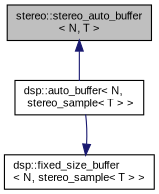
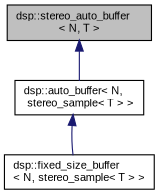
node "stereo::stereo_auto_buffer < N, T >": label "stereo::stereo_auto_buffer < N, T >" -> "dsp::stereo_auto_buffer < N, T >"
edge "dsp::auto_buffer< N, stereo_sample< T > >" -> "dsp::fixed_size_buffer < N, stereo_sample< T > >": reversed
